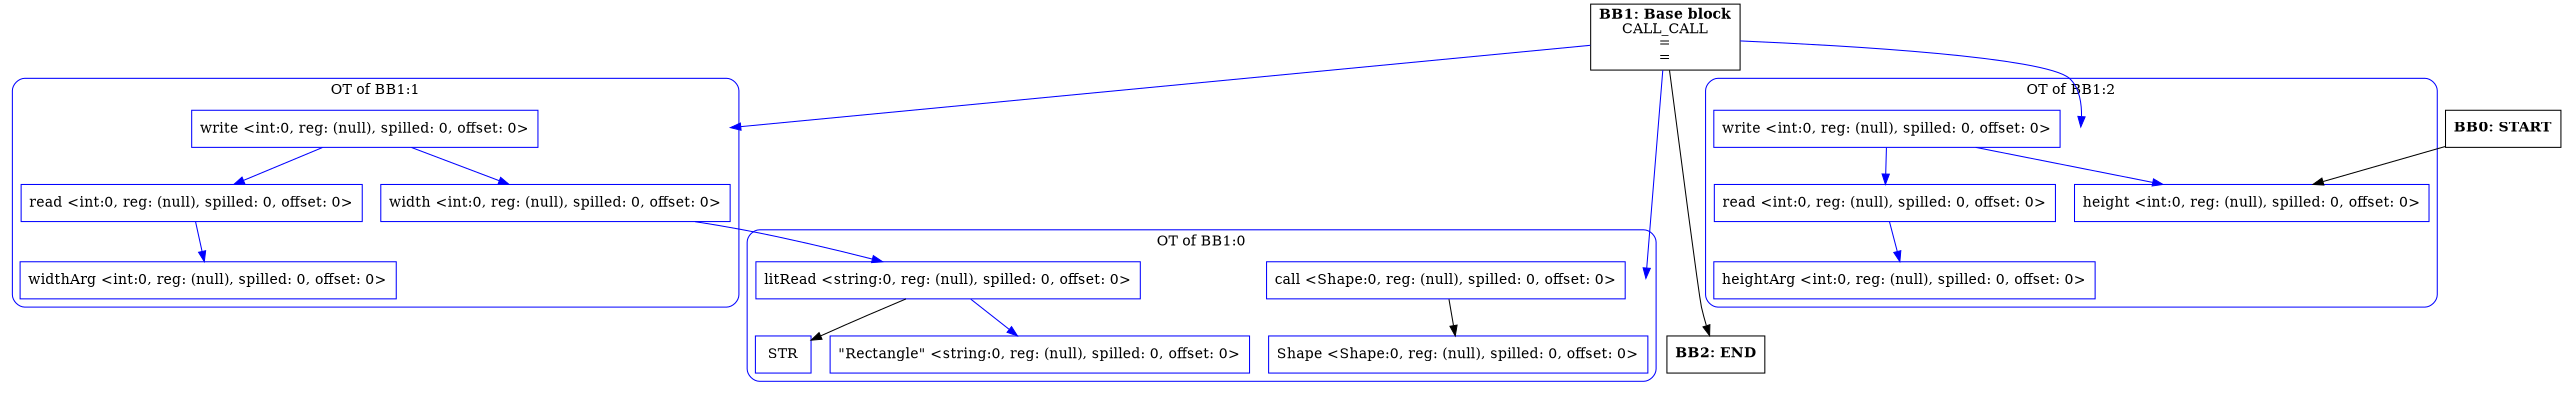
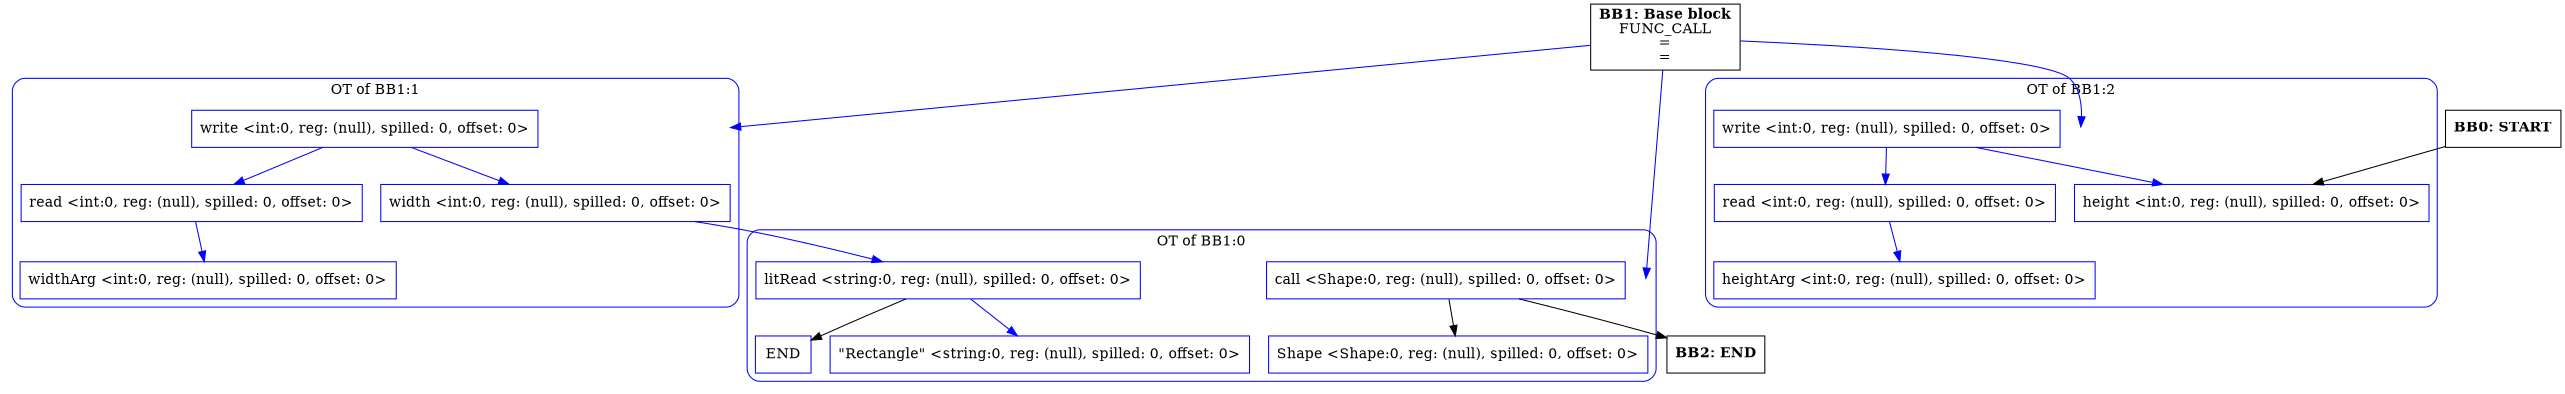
node "BB1: Base block": text "CALL_CALL" -> "FUNC_CALL"
edge "BB1: Base block" -> "BB2: END": now "call <Shape:0, reg: (null), spilled: 0, offset: 0>" -> "BB2: END"
node "STR": label "STR" -> "END"
